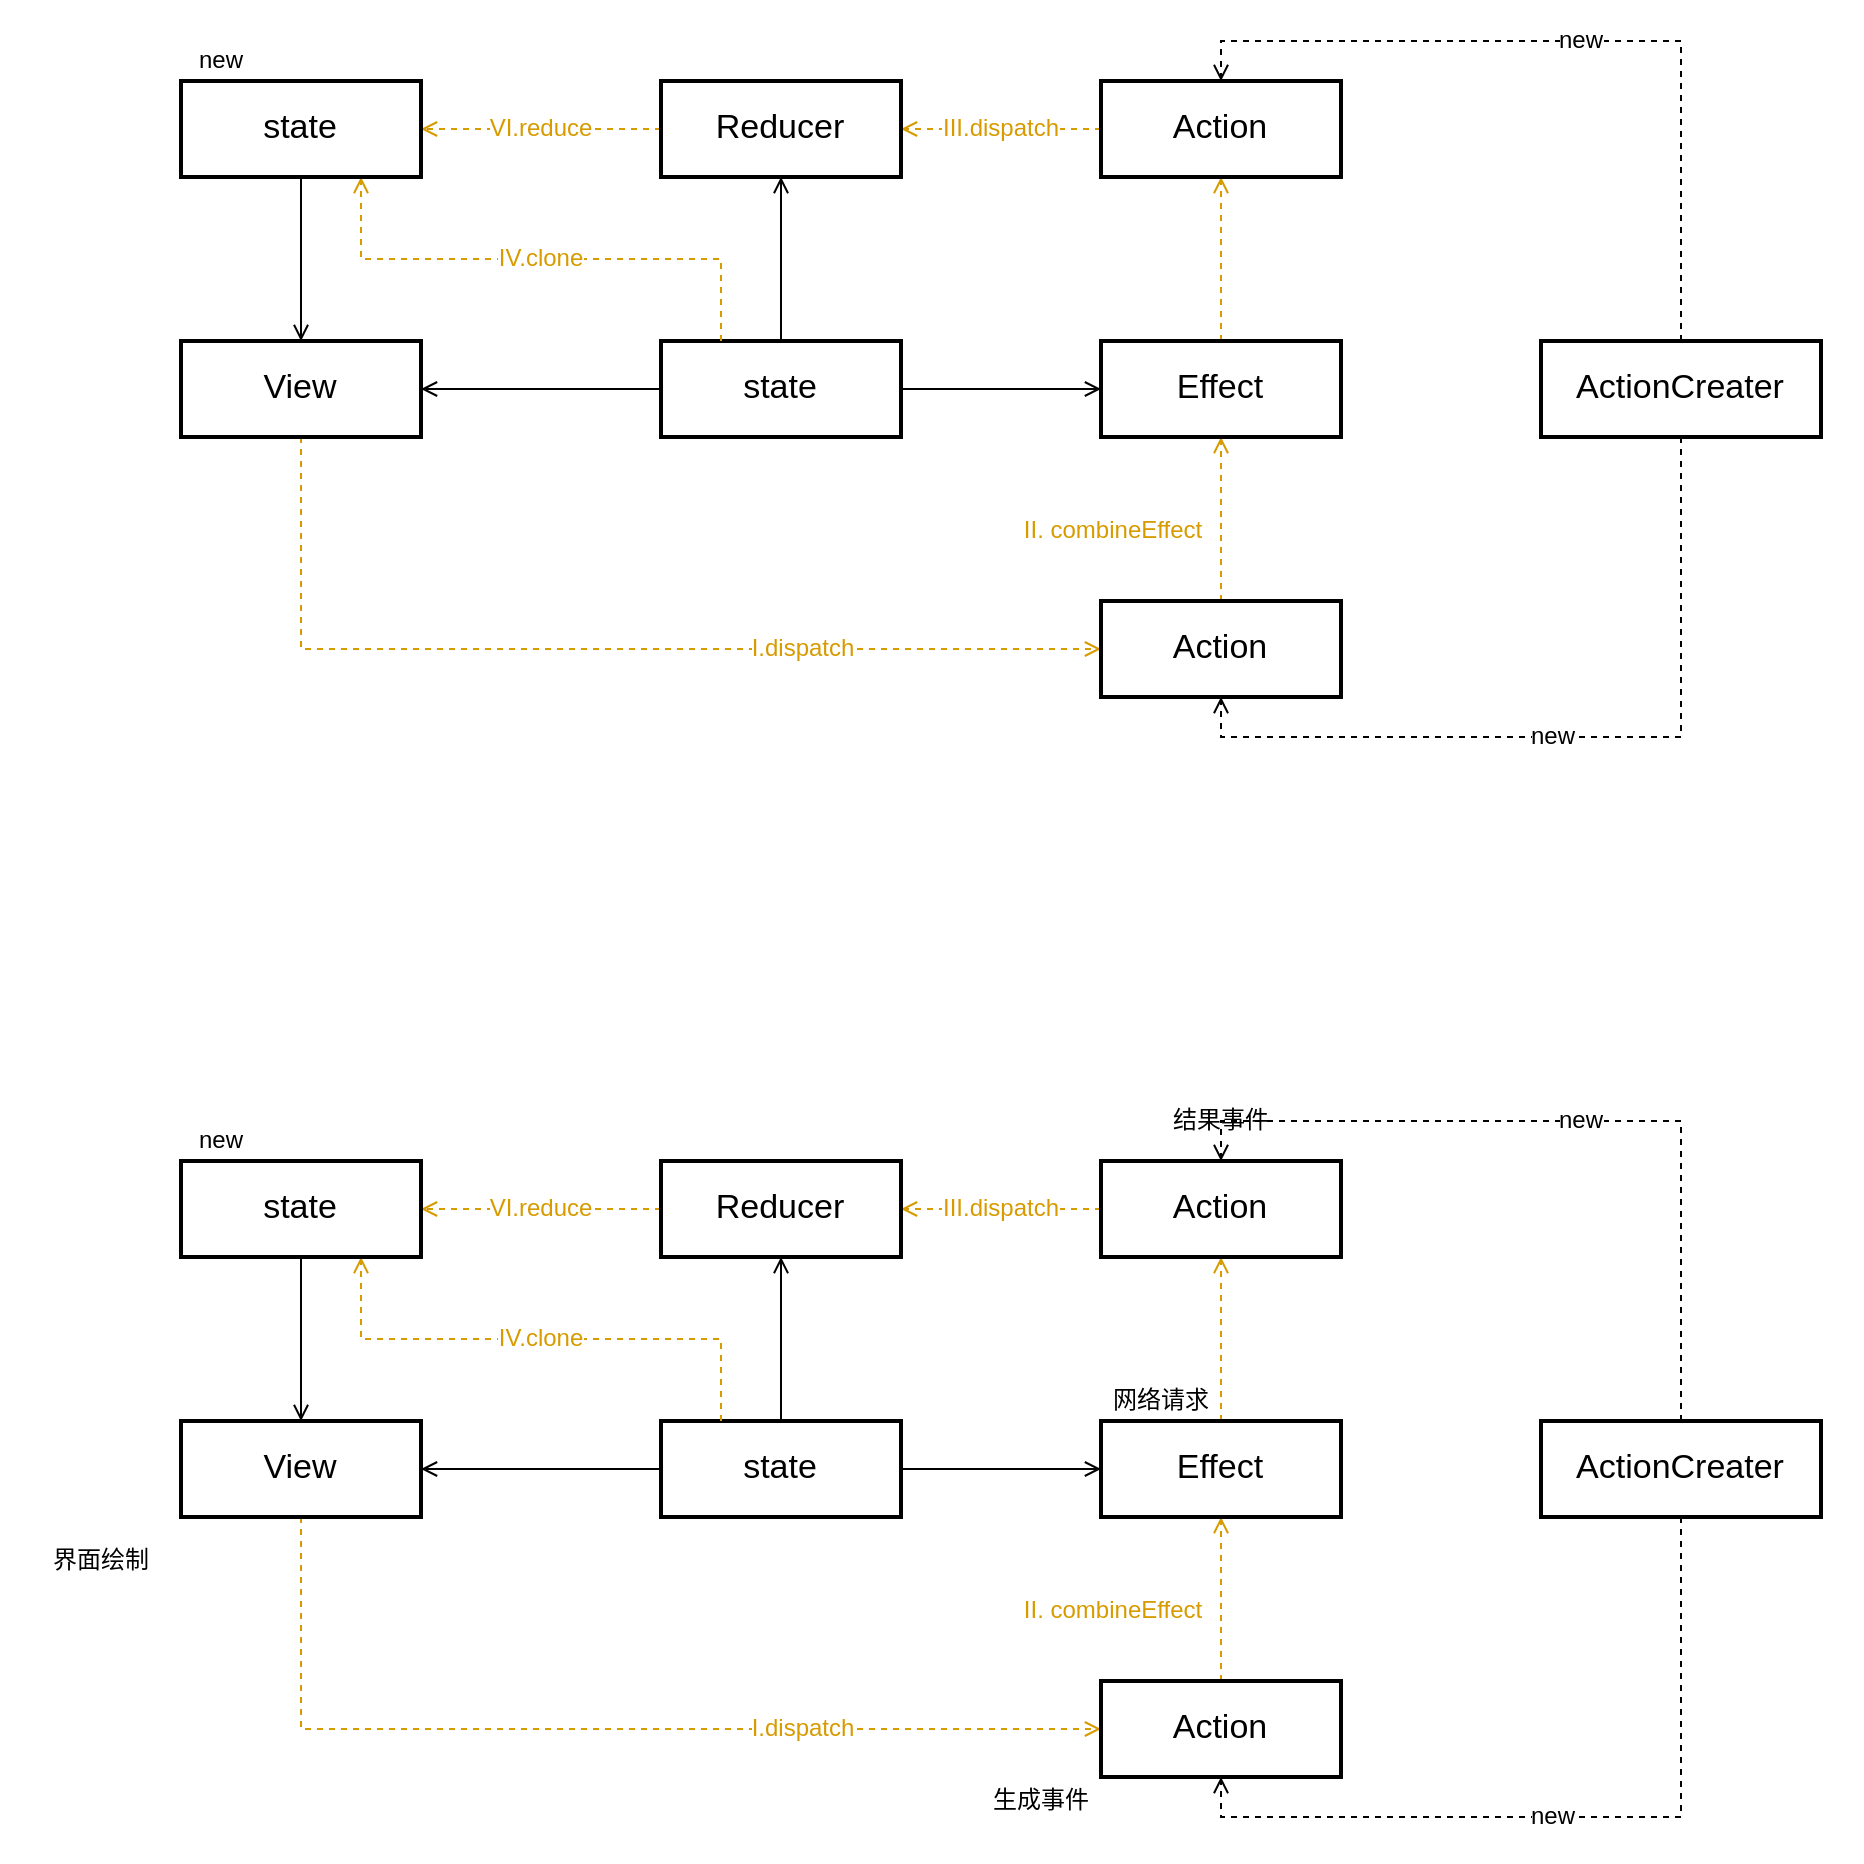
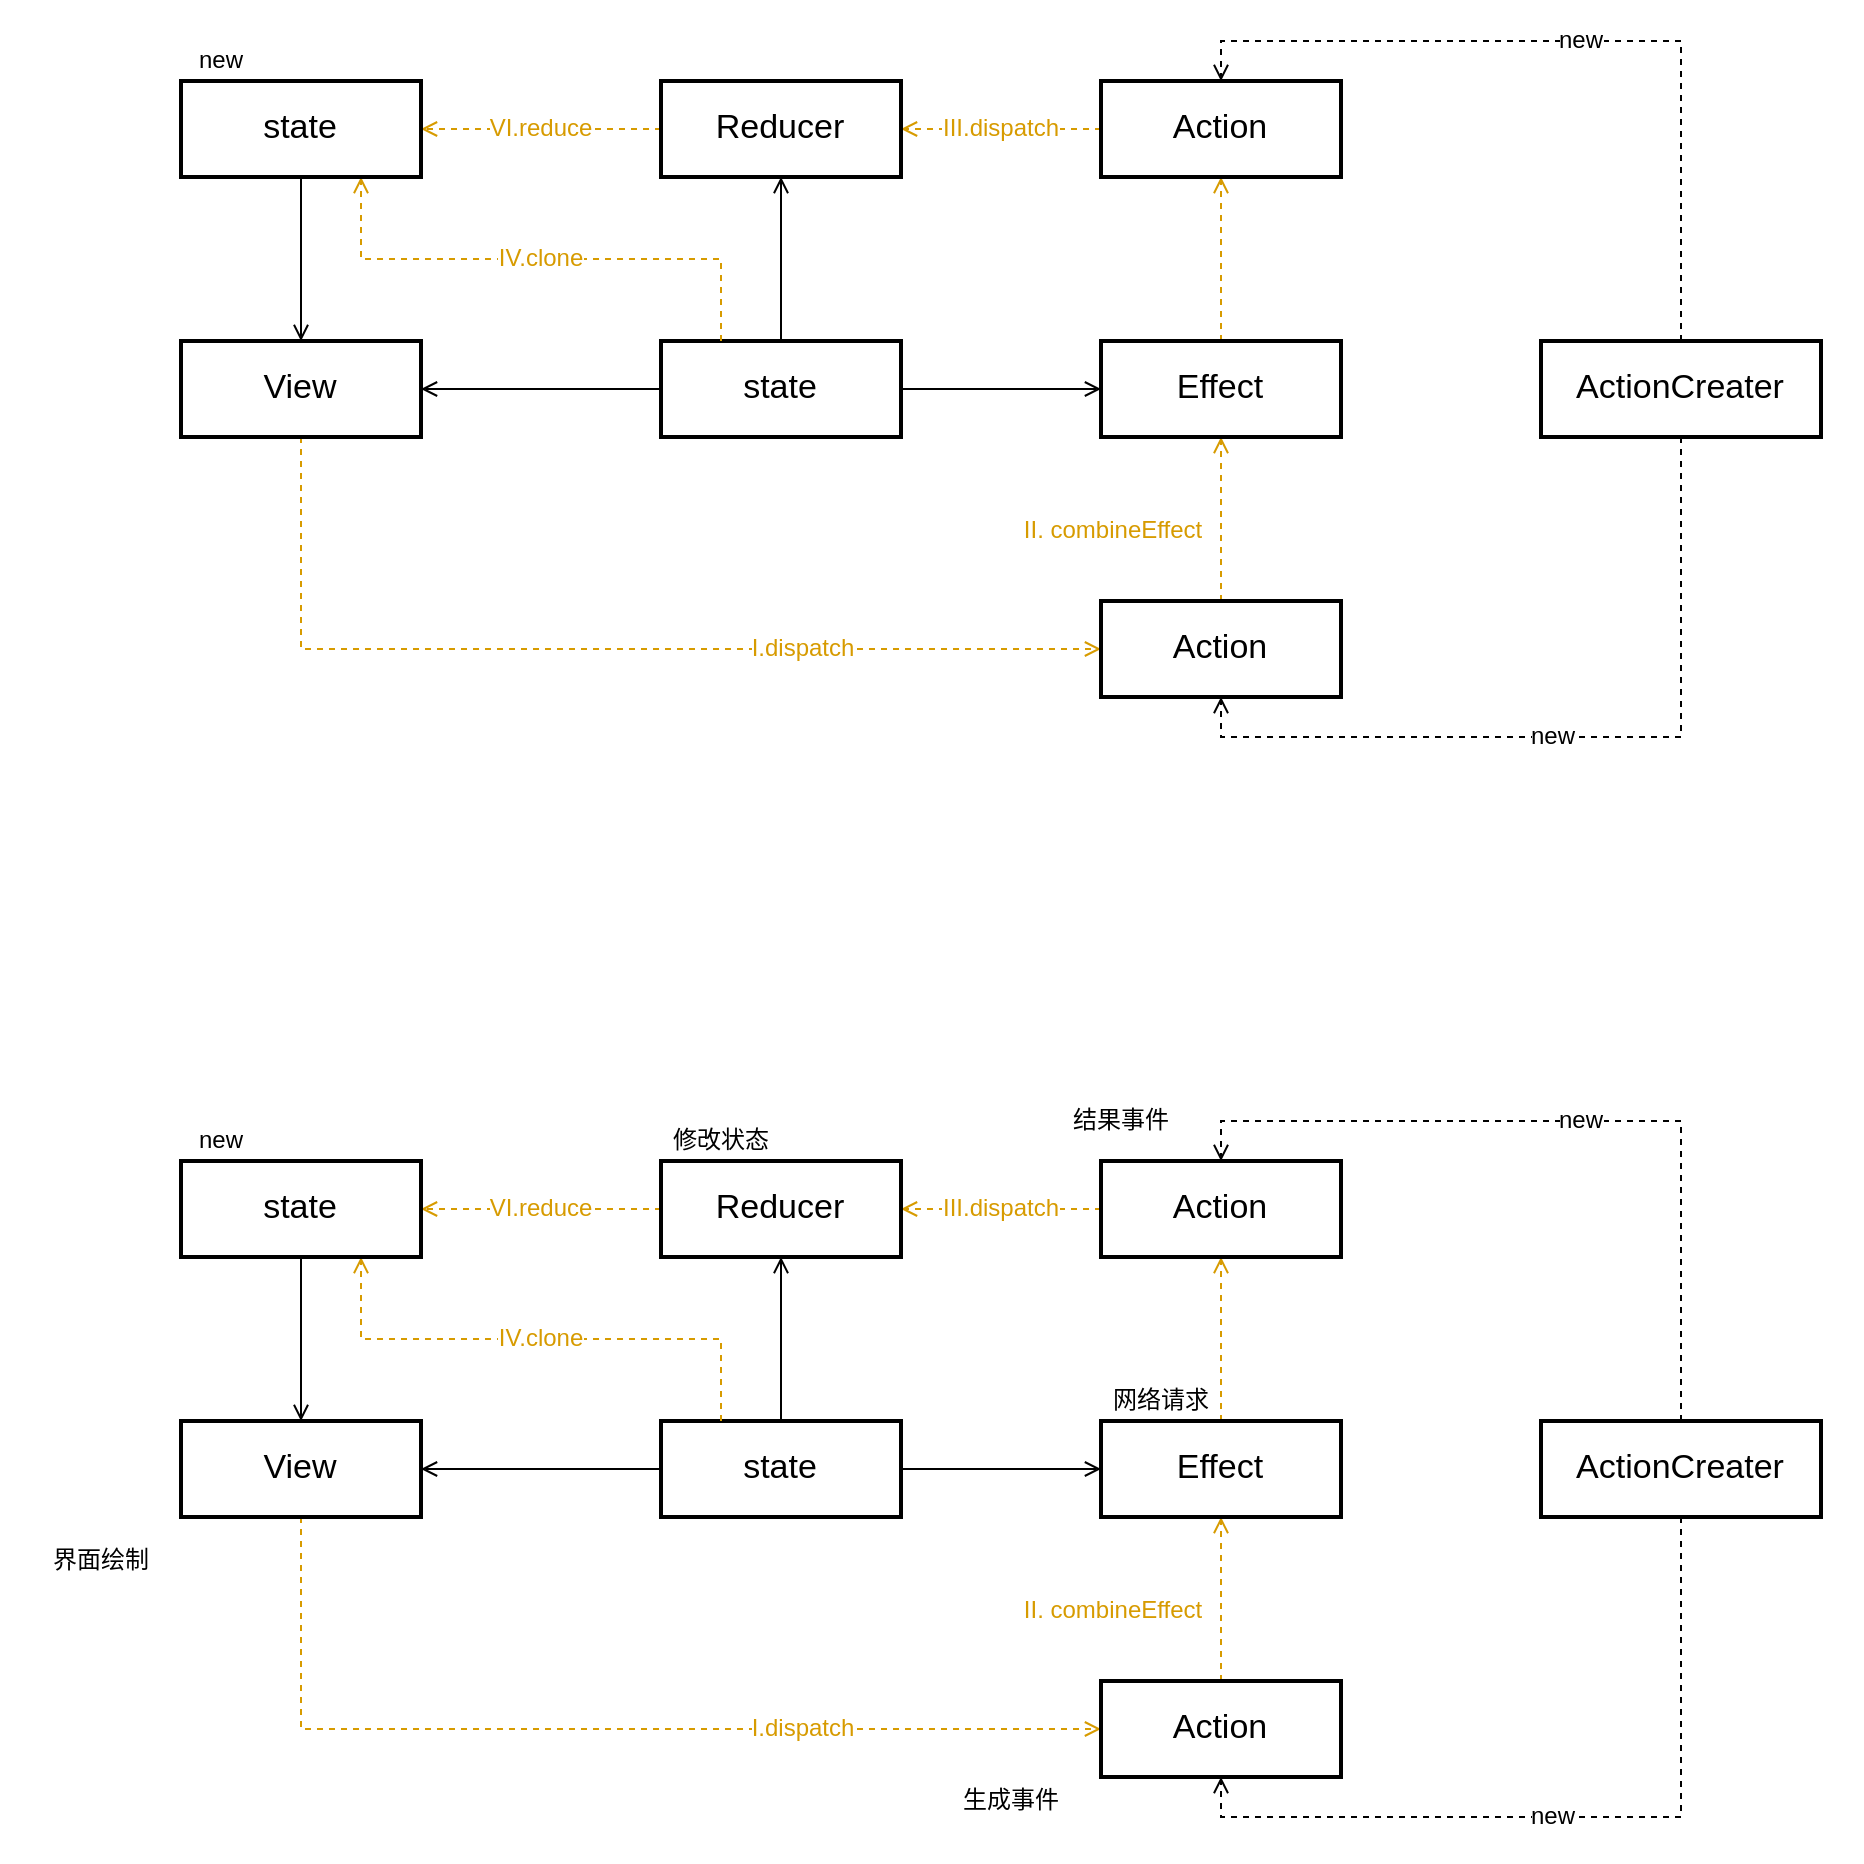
node "结果事件": moved (1221, 1121) -> (1121, 1121)
node "修改状态": added
node "生成事件": moved (1041, 1801) -> (1011, 1801)
